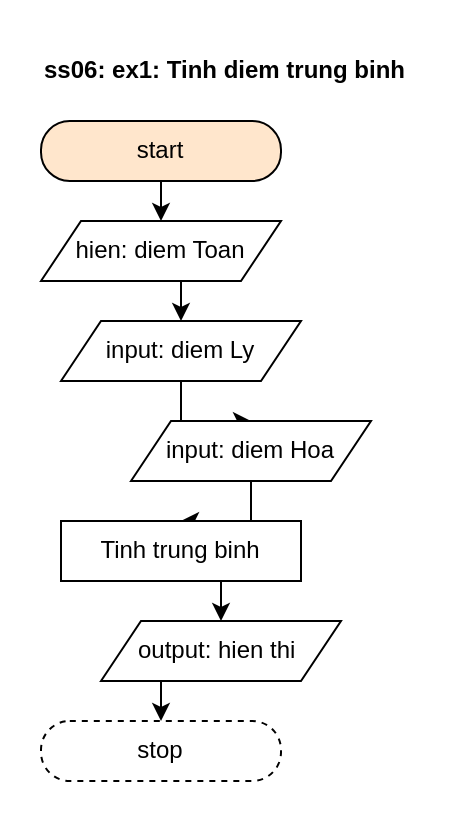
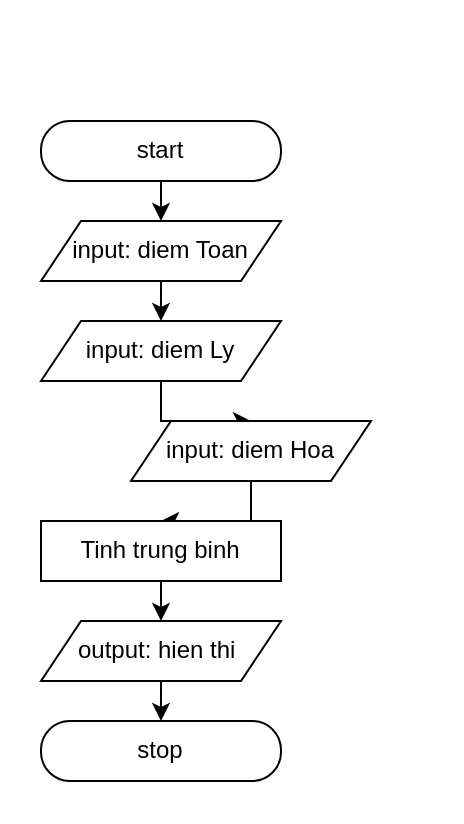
node "ss06: ex1: Tinh diem trung binh": removed
node "start": fillcolor #ffe6cc -> #ffffff
node "hien: diem Toan": label "hien: diem Toan" -> "input: diem Toan"
node "input: diem Ly": moved (181, 351) -> (161, 351)
node "Tinh trung binh": moved (181, 551) -> (161, 551)
node "output: hien thi": moved (221, 651) -> (161, 651)
node "stop": style dashed -> solid
